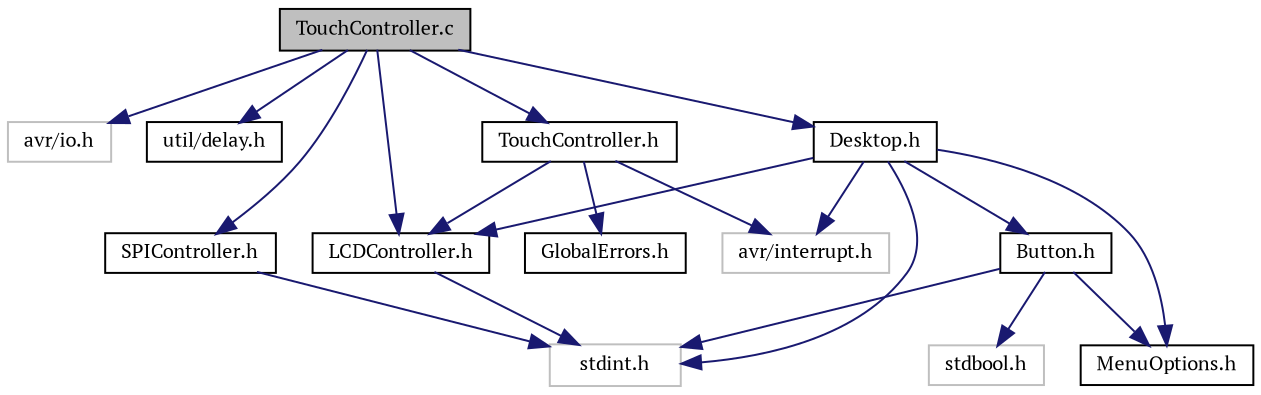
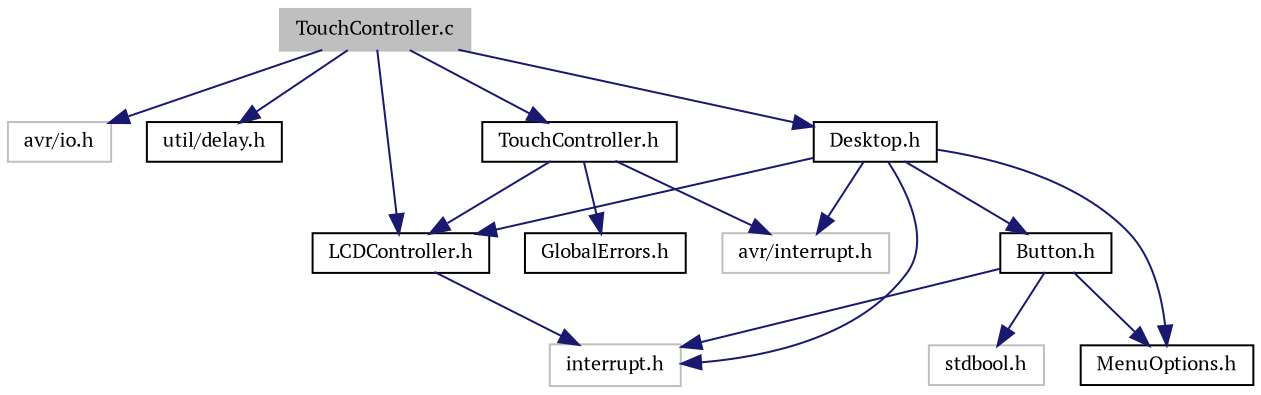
node "TouchController.c": color black -> grey75
node "SPIController.h": removed
node "stdint.h": label "stdint.h" -> "interrupt.h"
